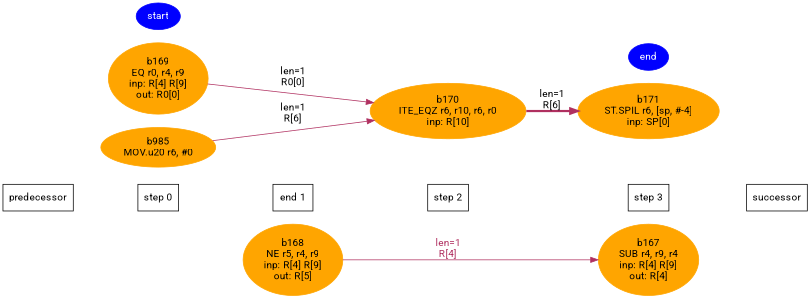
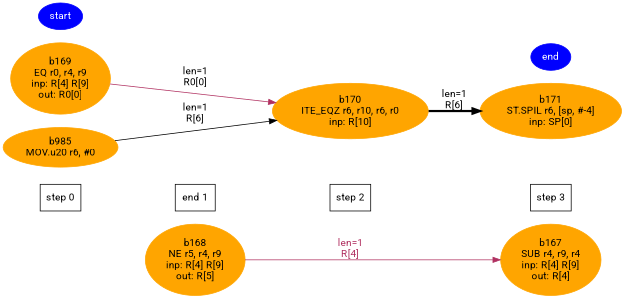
edge "b170 ITE_EQZ r6, r10, r6, r0 inp: R[10]" -> "b171 ST.SPIL r6, [sp, #-4] inp: SP[0]": color maroon -> black
edge "b985 MOV.u20 r6, #0" -> "b170 ITE_EQZ r6, r10, r6, r0 inp: R[10]": color maroon -> black
node "predecessor": removed
node "successor": removed
